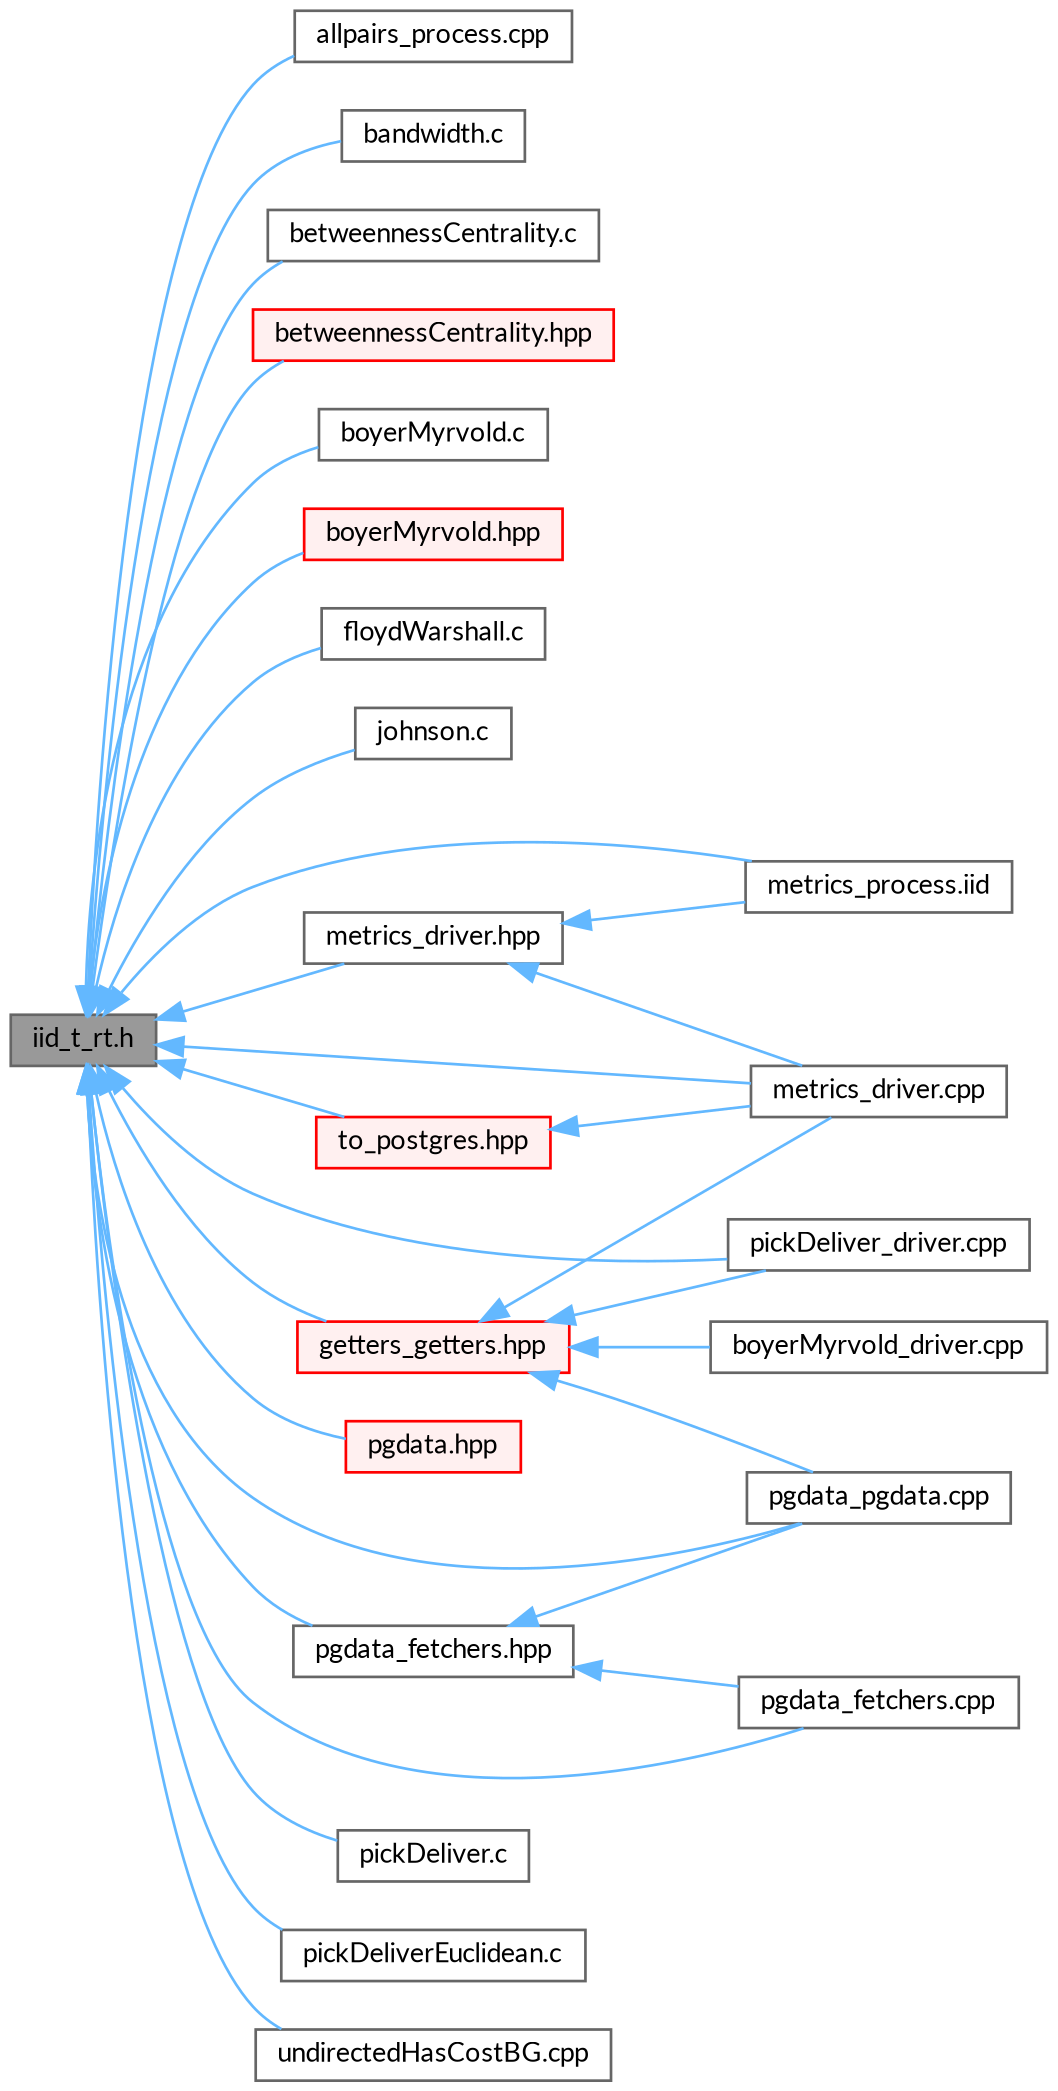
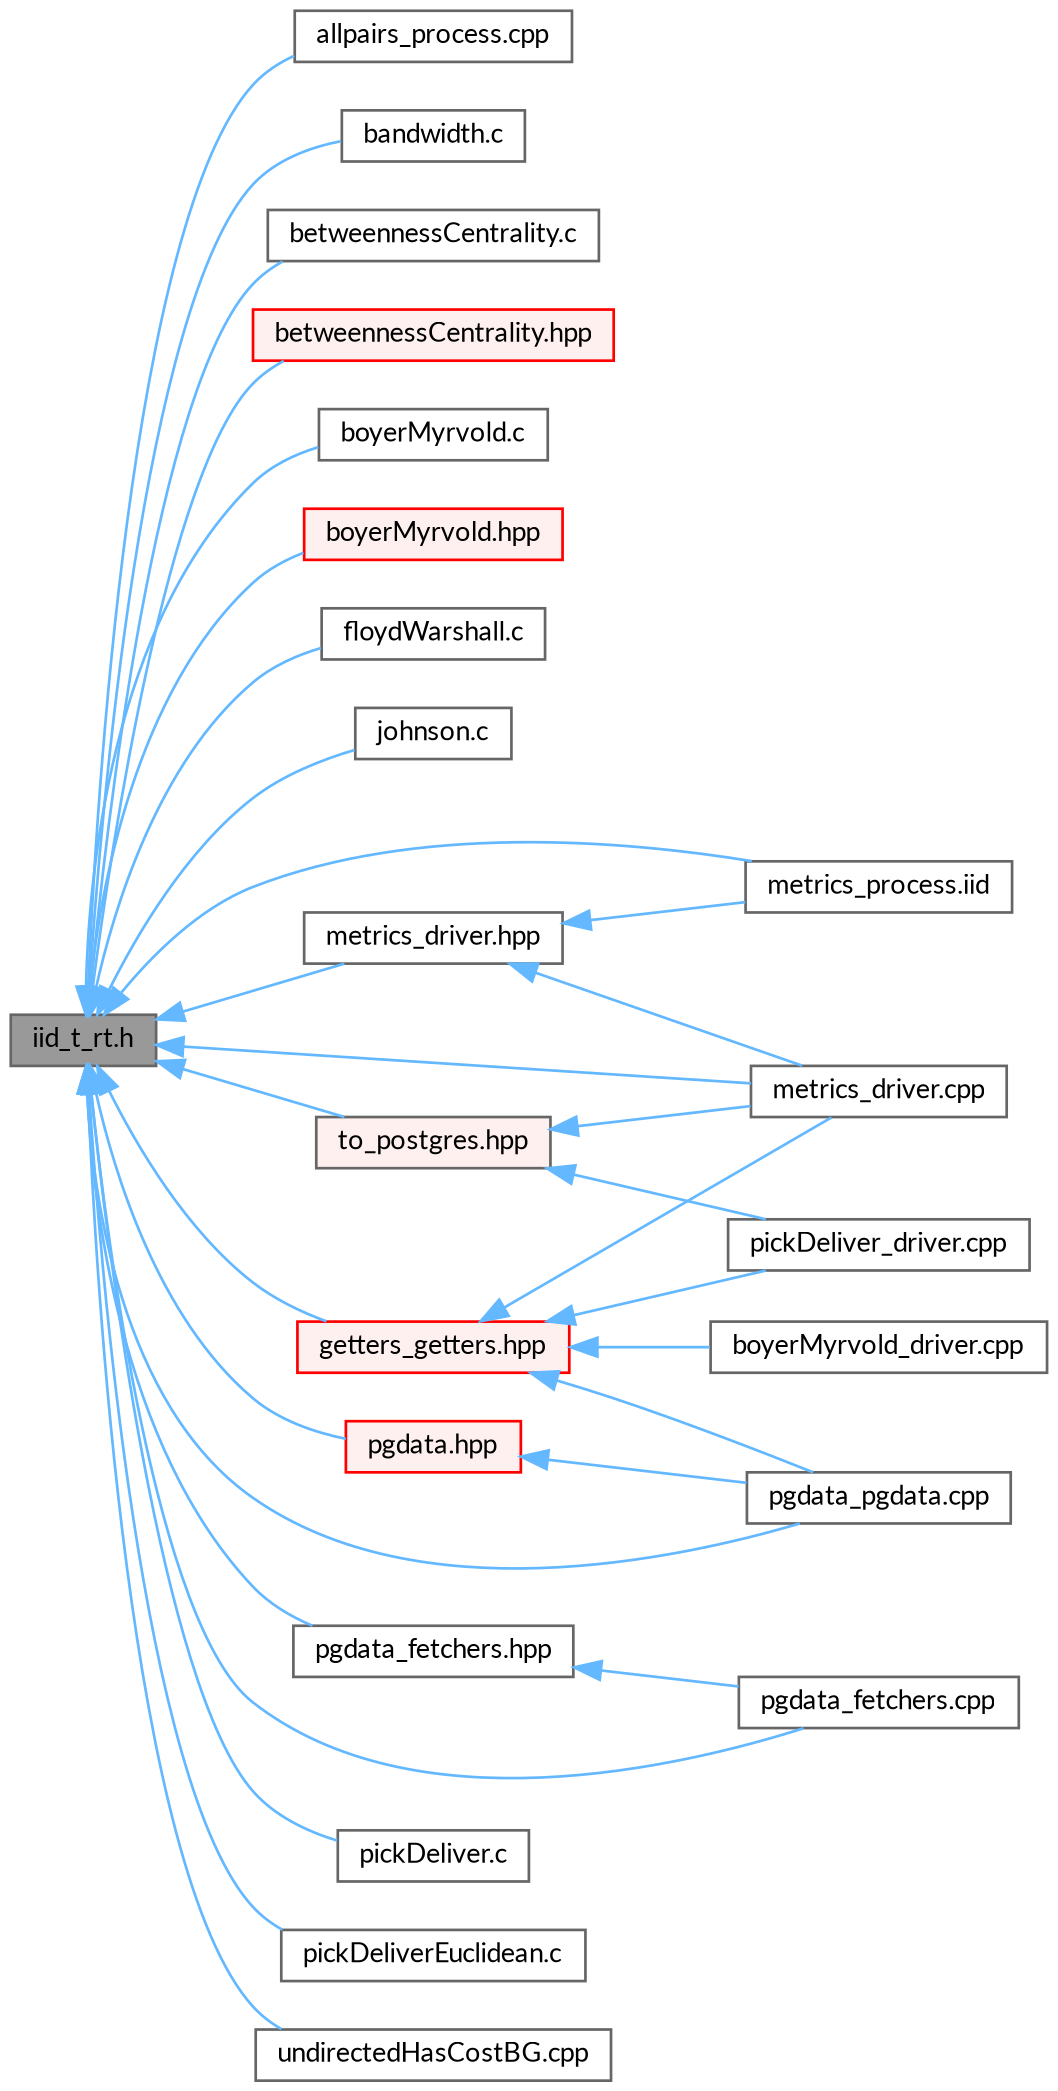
node "to_postgres.hpp": color red -> grey40
edge "pickDeliver_driver.cpp" -> "iid_t_rt.h": now "pickDeliver_driver.cpp" -> "to_postgres.hpp"
edge "pgdata_pgdata.cpp" -> "pgdata_fetchers.hpp": now "pgdata_pgdata.cpp" -> "pgdata.hpp"
